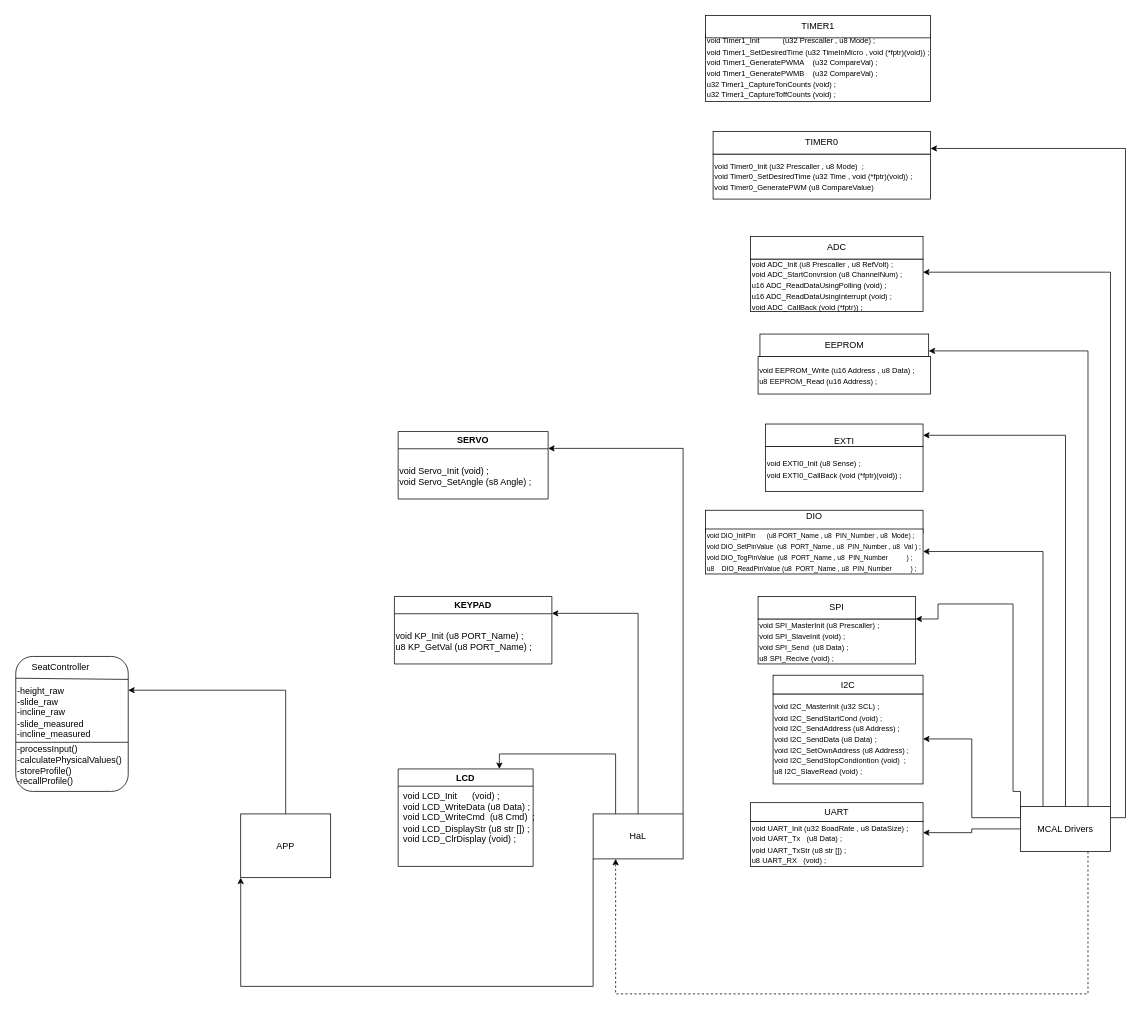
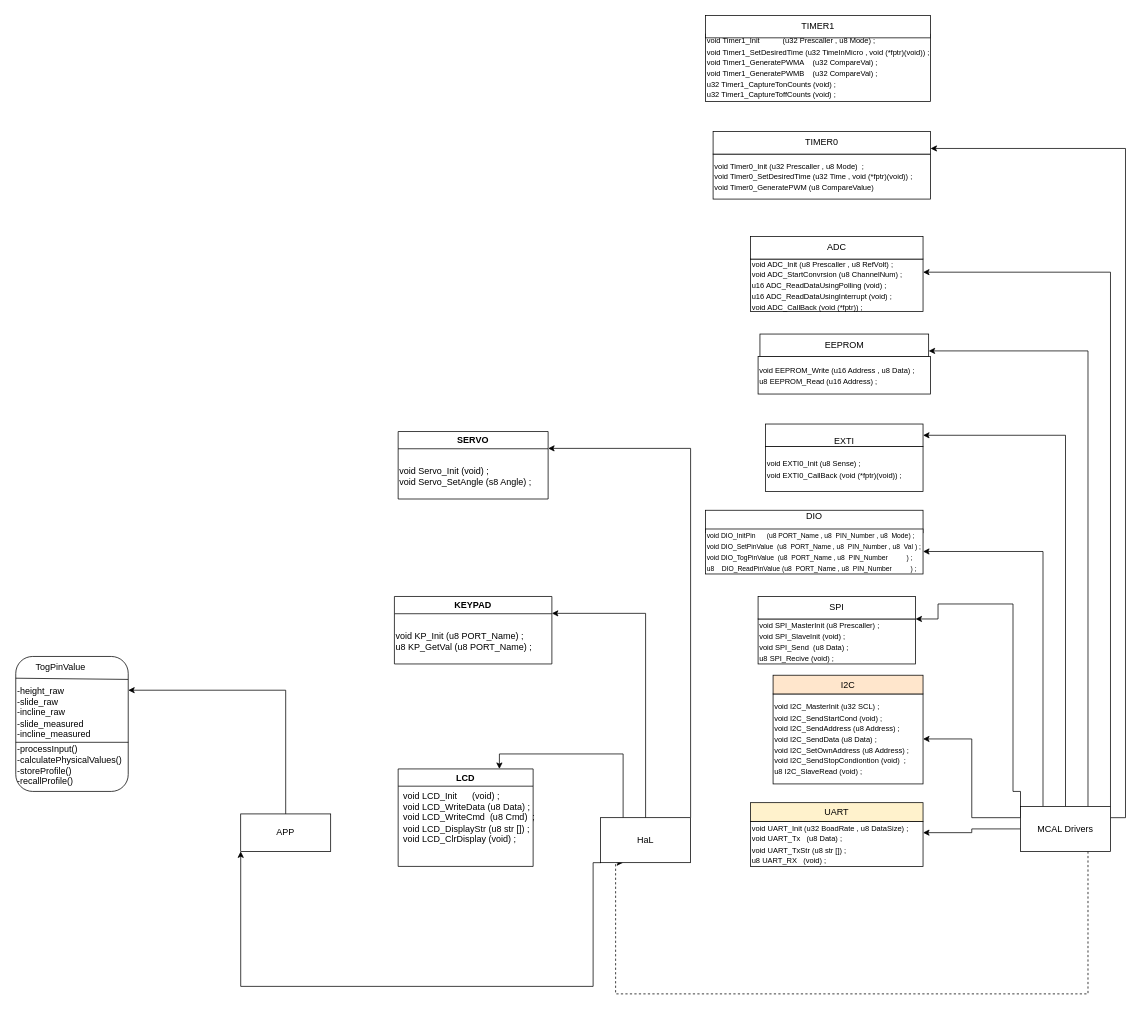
node "SeatController": label "SeatController" -> "TogPinValue"
node "I2C": fillcolor #ffffff -> #ffe6cc
node "UART": fillcolor #ffffff -> #fff2cc
node "HaL": moved (638, 837) -> (645, 840)
node "APP": size 90x64 -> 90x38
